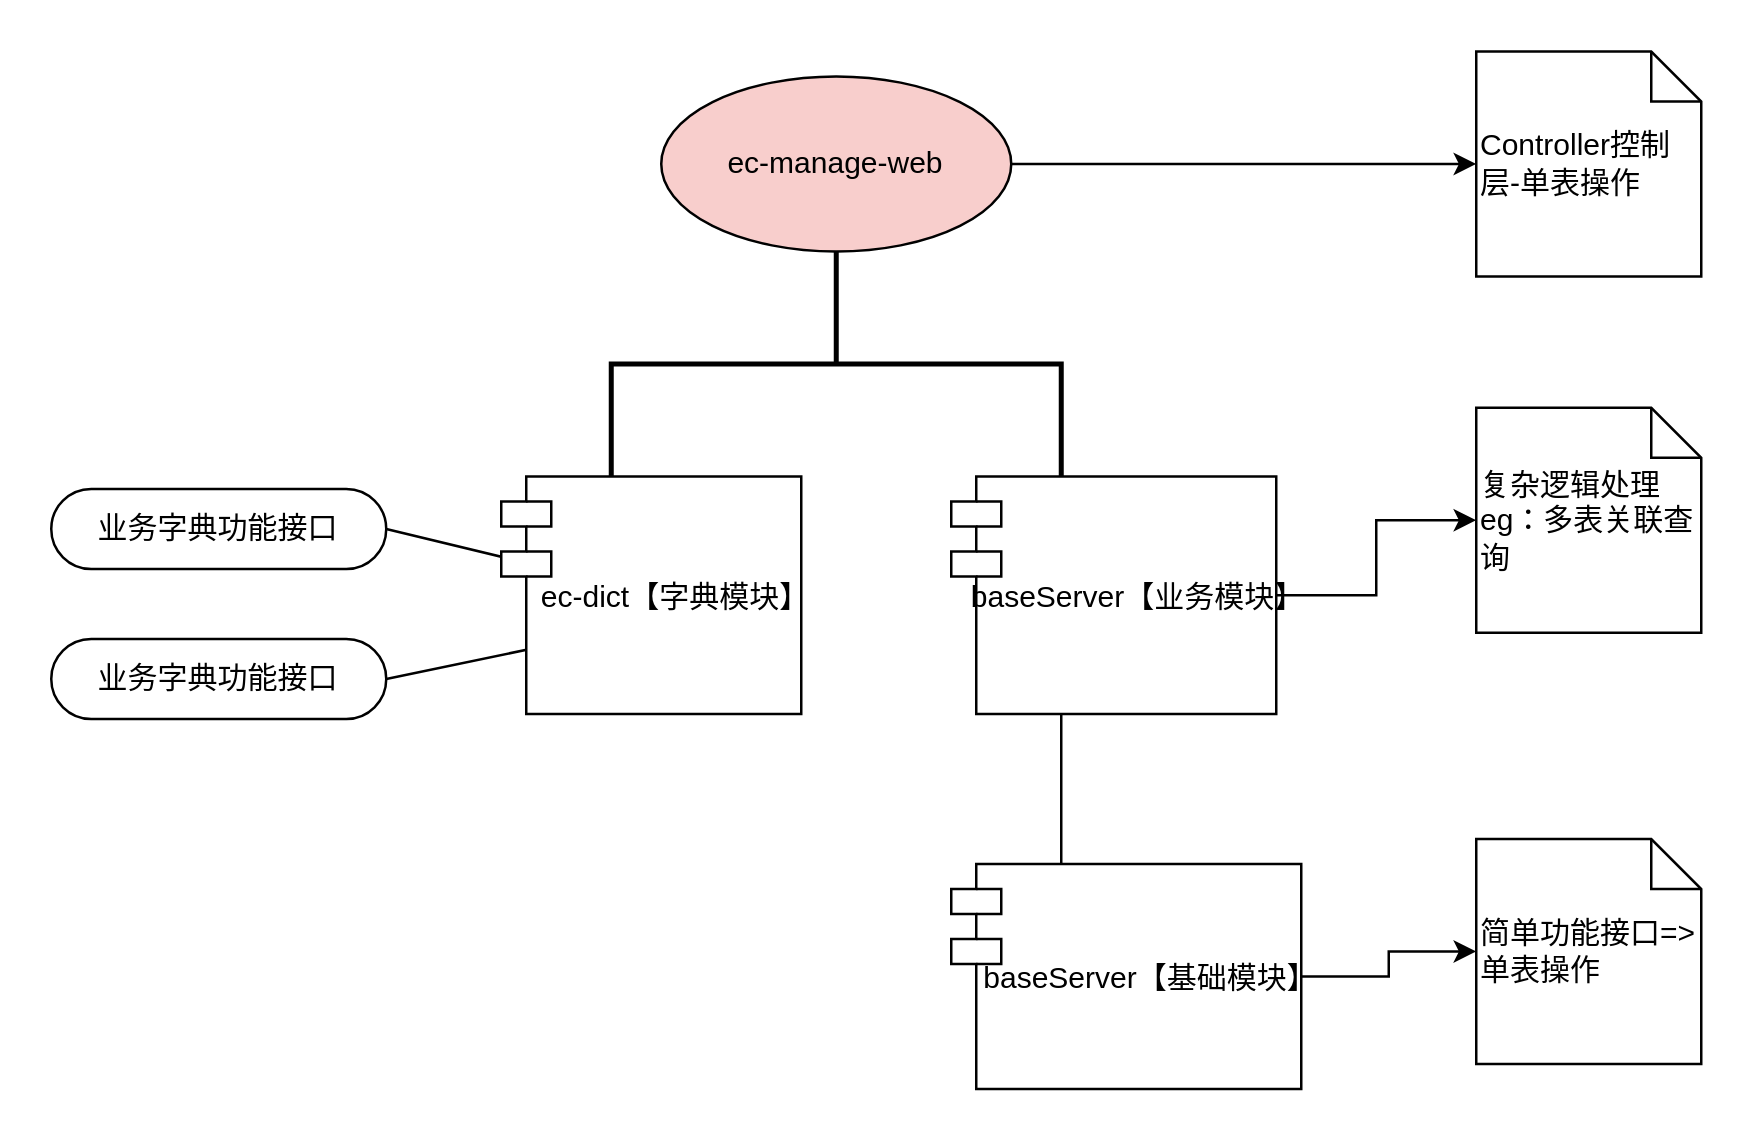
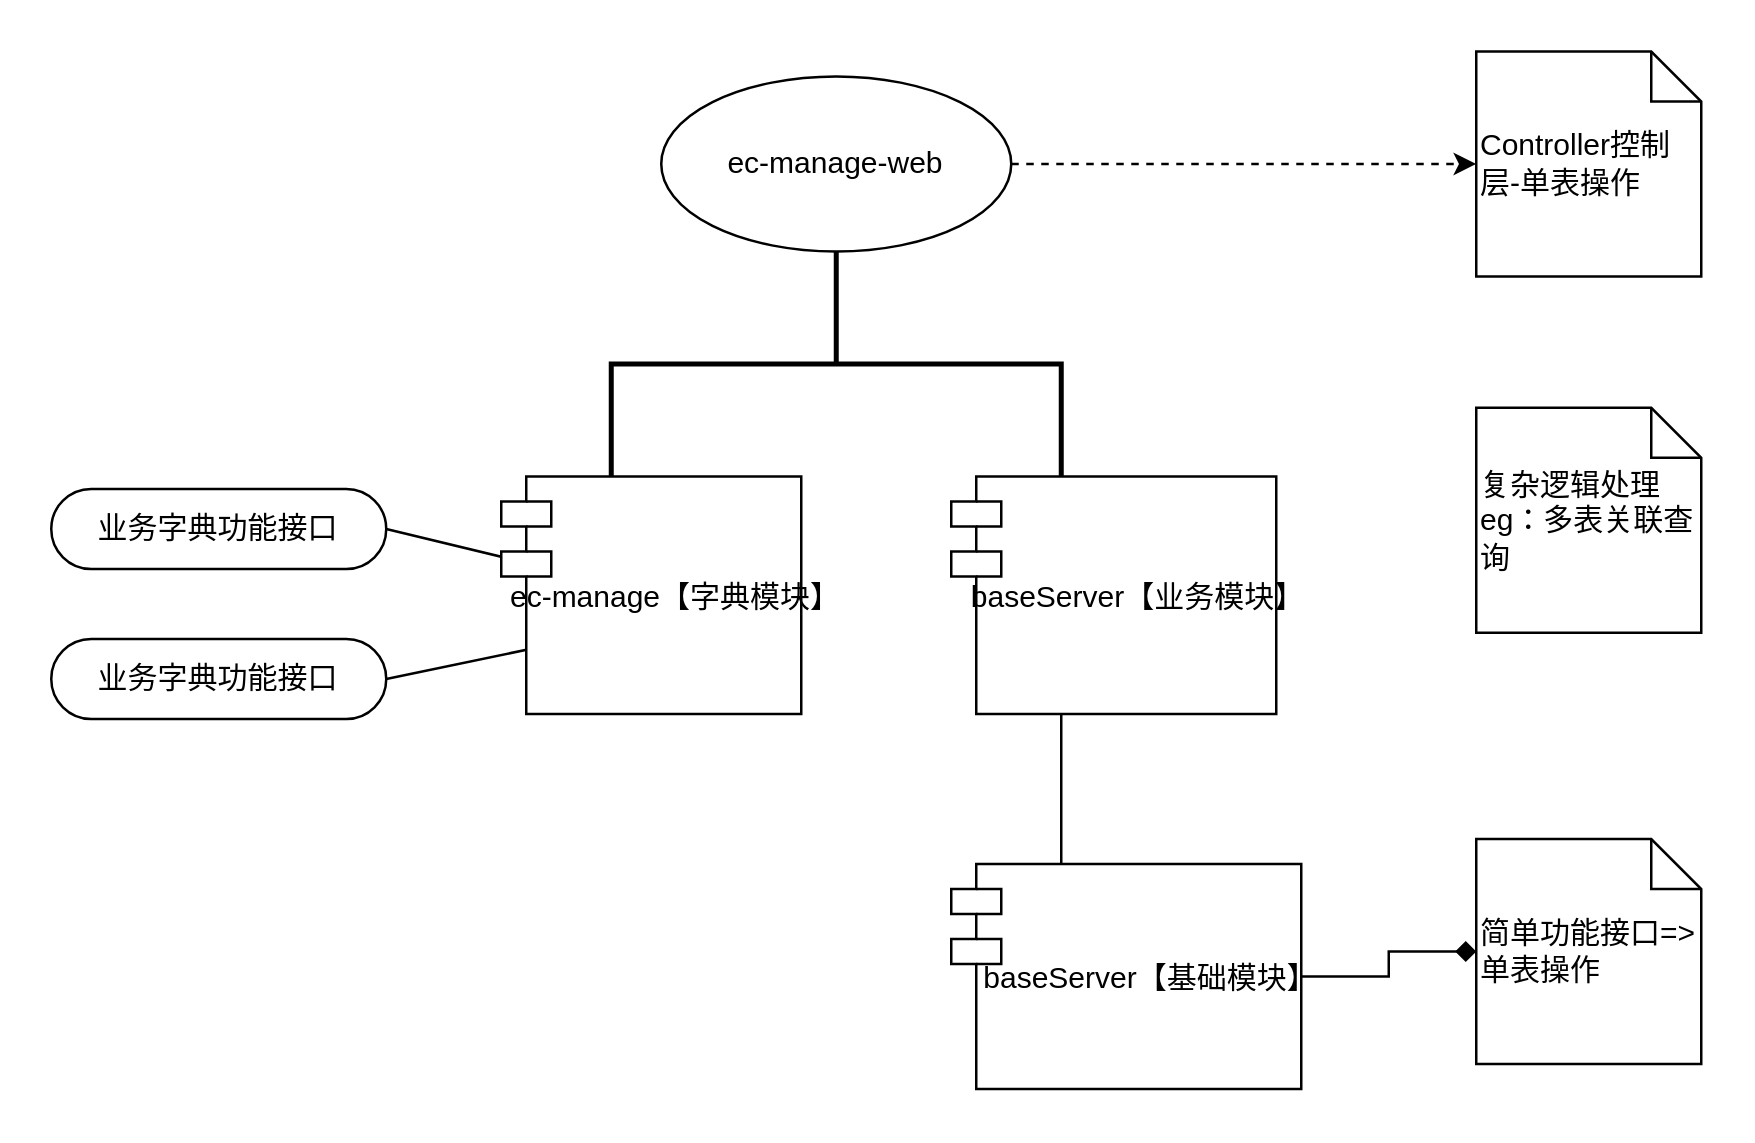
node "ec-manage-web": fillcolor #f8cecc -> #ffffff
edge "ec-manage-web" -> "Controller控制层-单表操作": style solid -> dashed
edge "baseServer【业务模块】" -> "复杂逻辑处理 eg：多表关联查询": removed
node "ec-dict【字典模块】": label "ec-dict【字典模块】" -> "ec-manage【字典模块】"
edge "baseServer【基础模块】" -> "简单功能接口=>单表操作": arrowhead classic -> diamond
